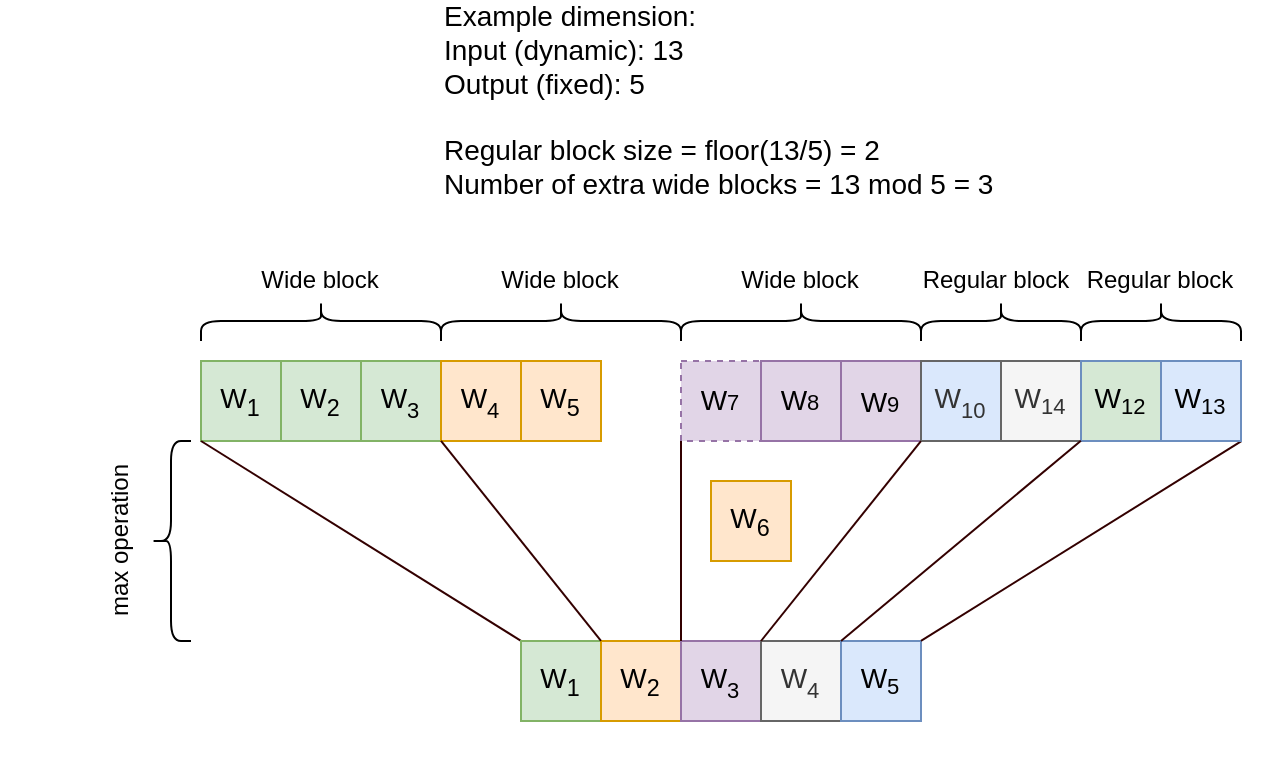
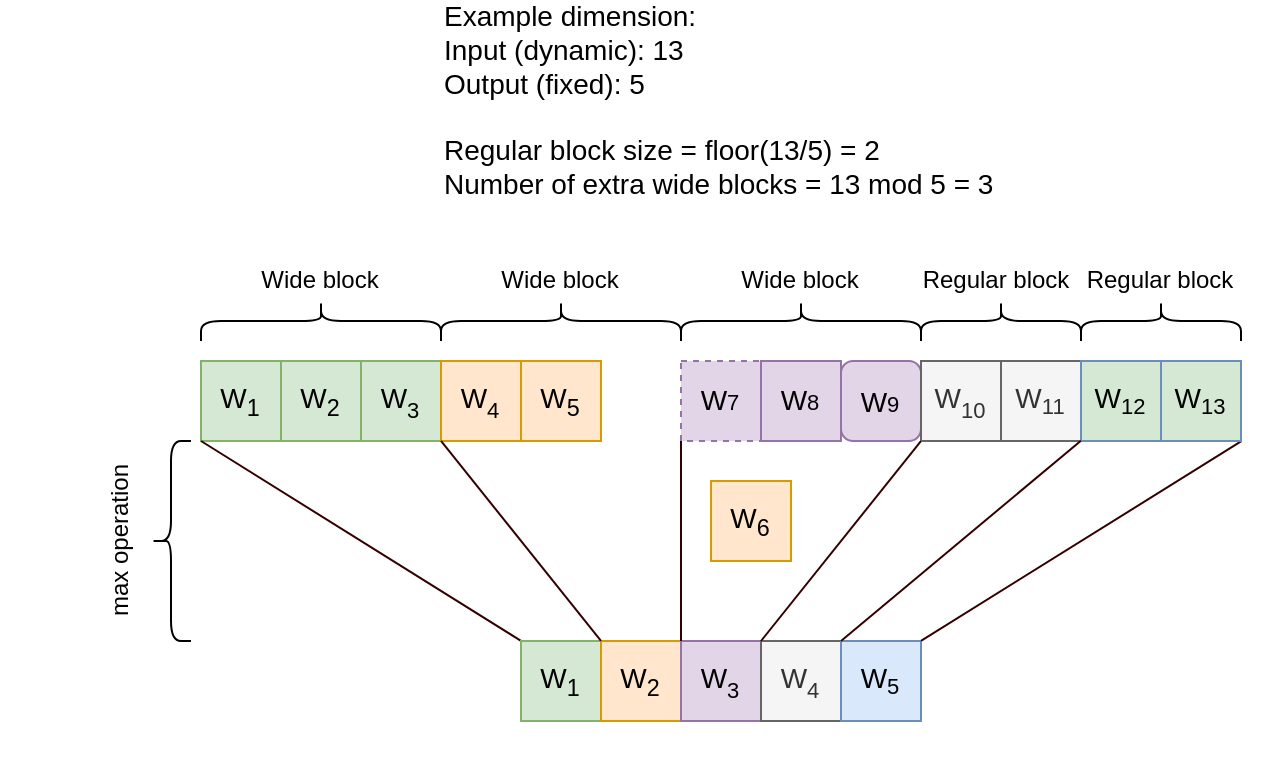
node "W9": shape rectangle -> rounded rectangle
node "W10": fillcolor #dae8fc -> #f5f5f5
node "W14": label "W14" -> "W11"
node "W13": fillcolor #dae8fc -> #d5e8d4
